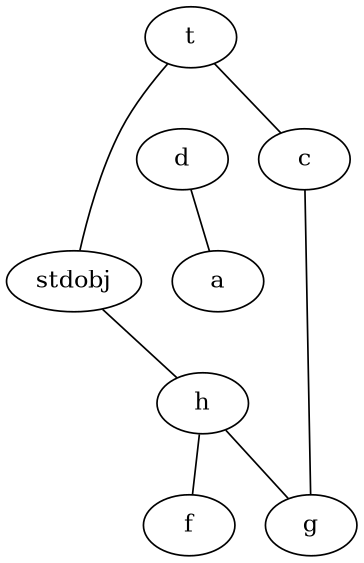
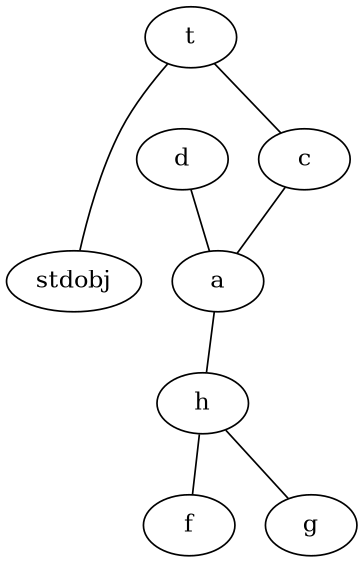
edge "c" -- "g": now "c" -- "a"
edge "stdobj" -- "h": now "a" -- "h"
